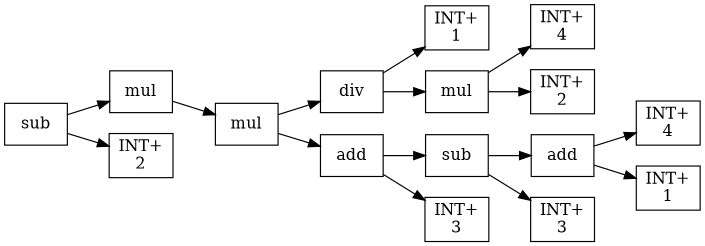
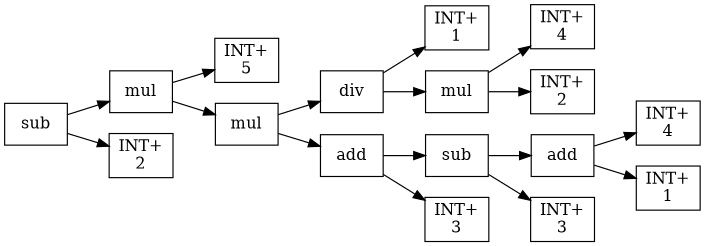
node "INT+ 5": added
